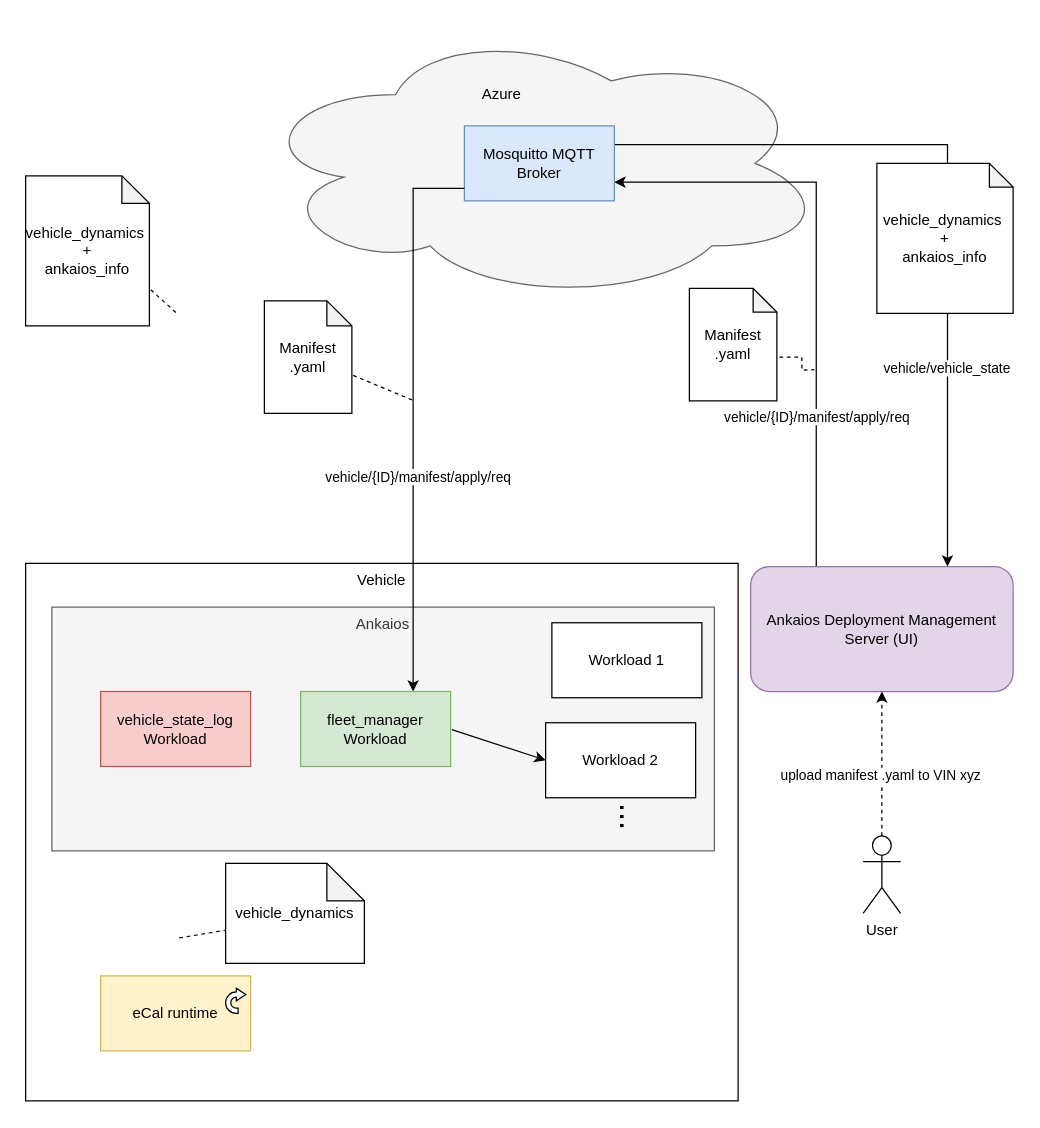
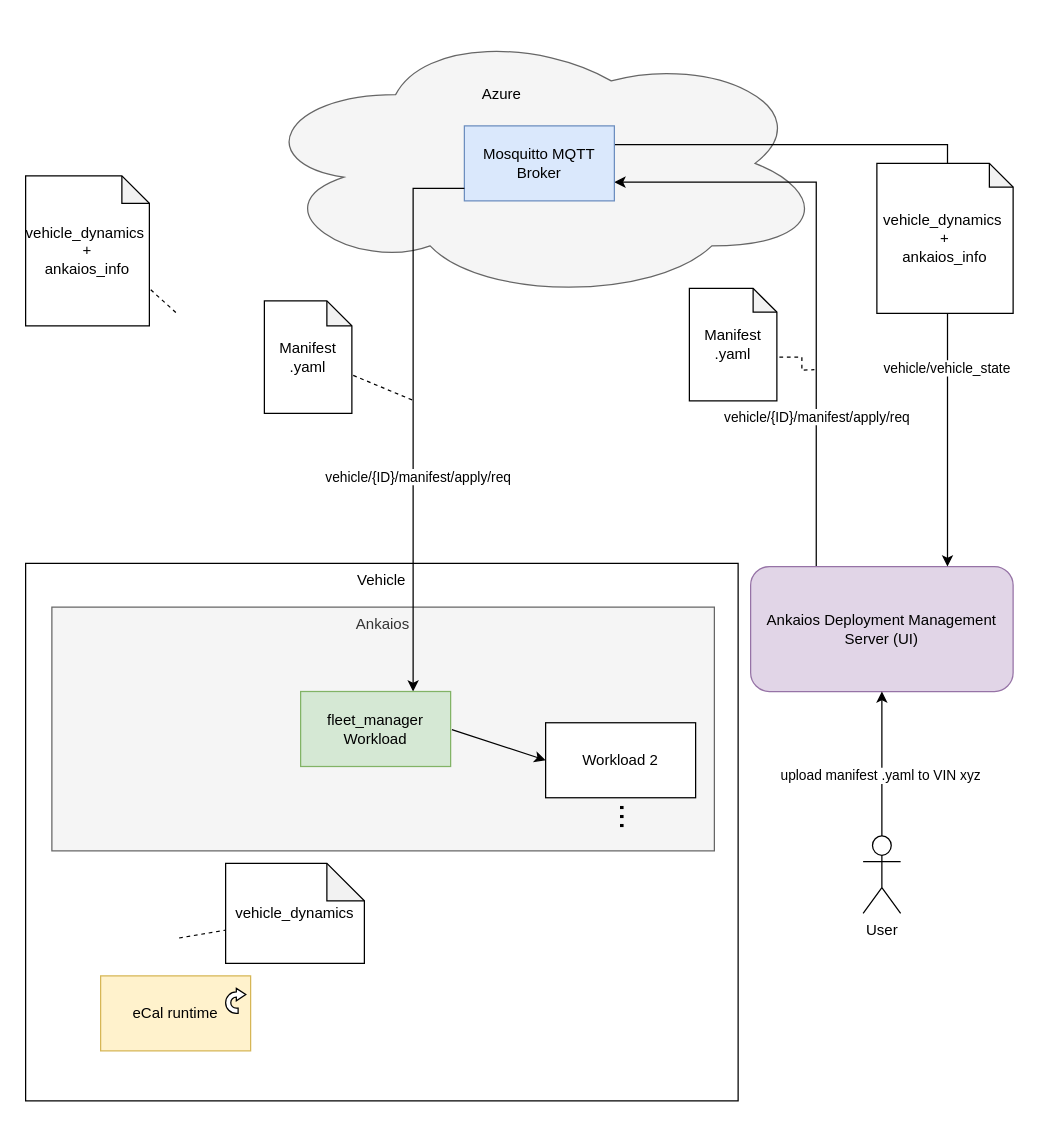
node "Workload 1": removed
node "vehicle_state_log Workload": removed
edge "User" -> "Ankaios Deployment Management Server (UI)": style dashed -> solid
